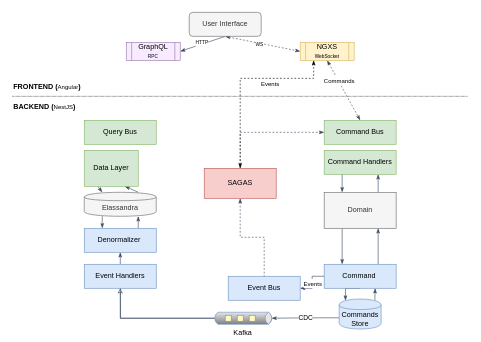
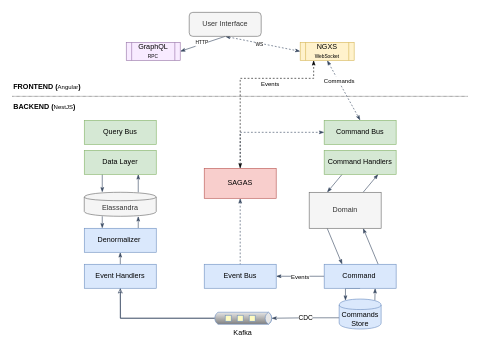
node "Data Layer": size 54x36 -> 72x24
node "Domain": moved (360, 210) -> (345, 210)
node "Event Bus": moved (264, 288) -> (240, 276)
